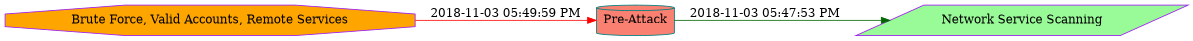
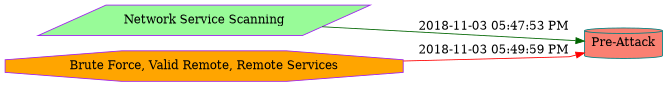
node "Brute Force, Valid Accounts, Remote Services": label "Brute Force, Valid Accounts, Remote Services" -> "Brute Force, Valid Remote, Remote Services"
edge "Pre-Attack" -> "Network Service Scanning": reversed
